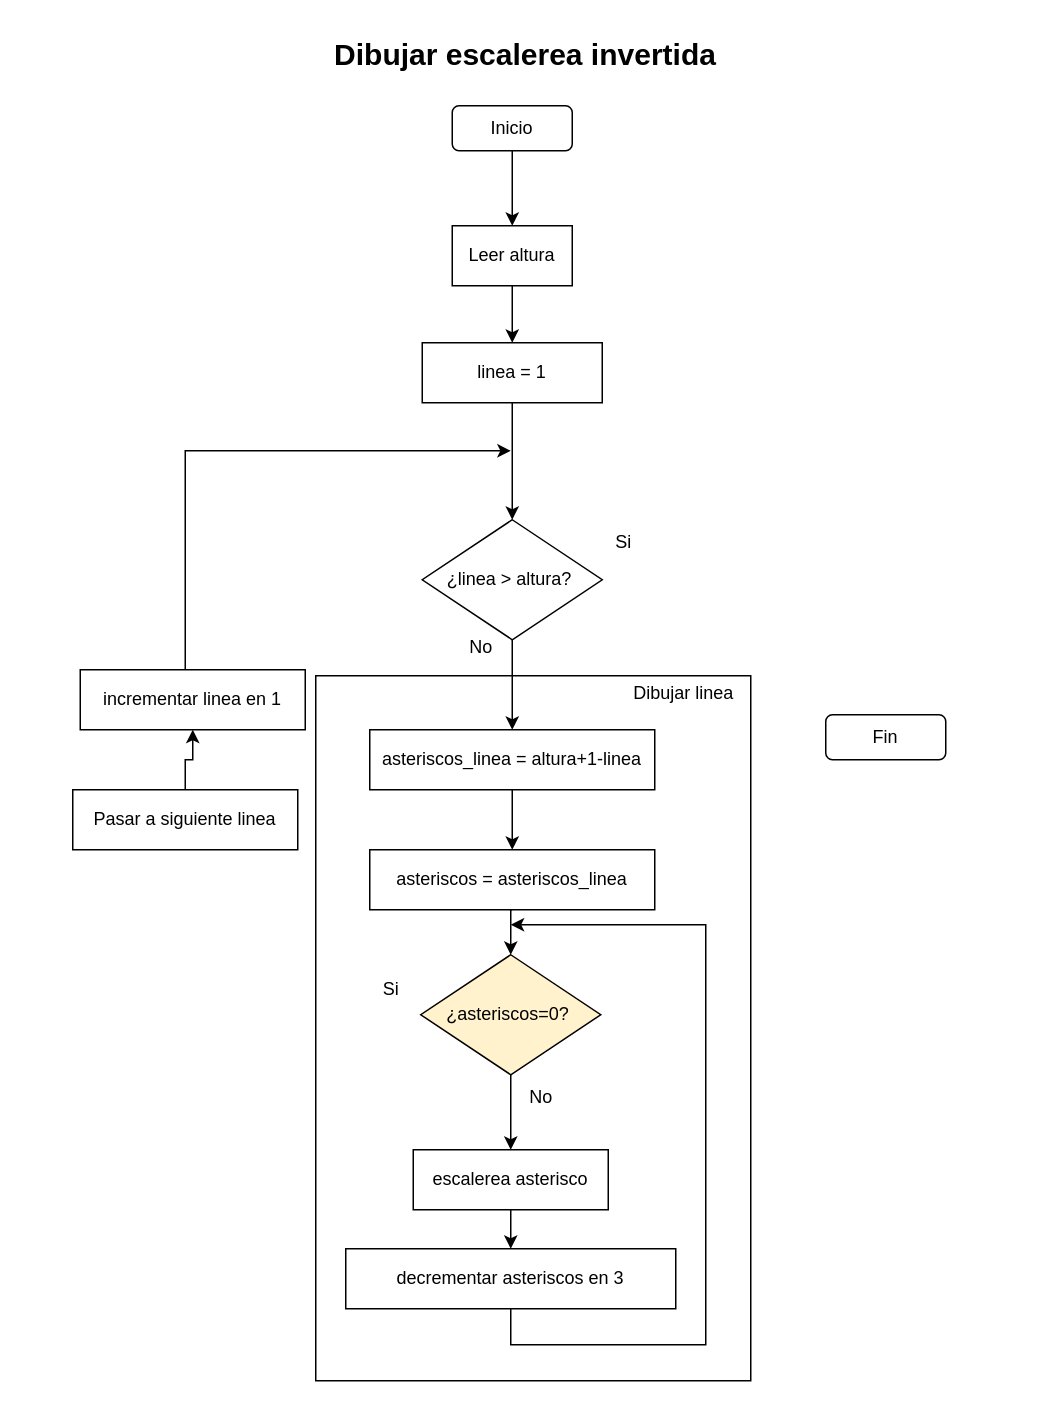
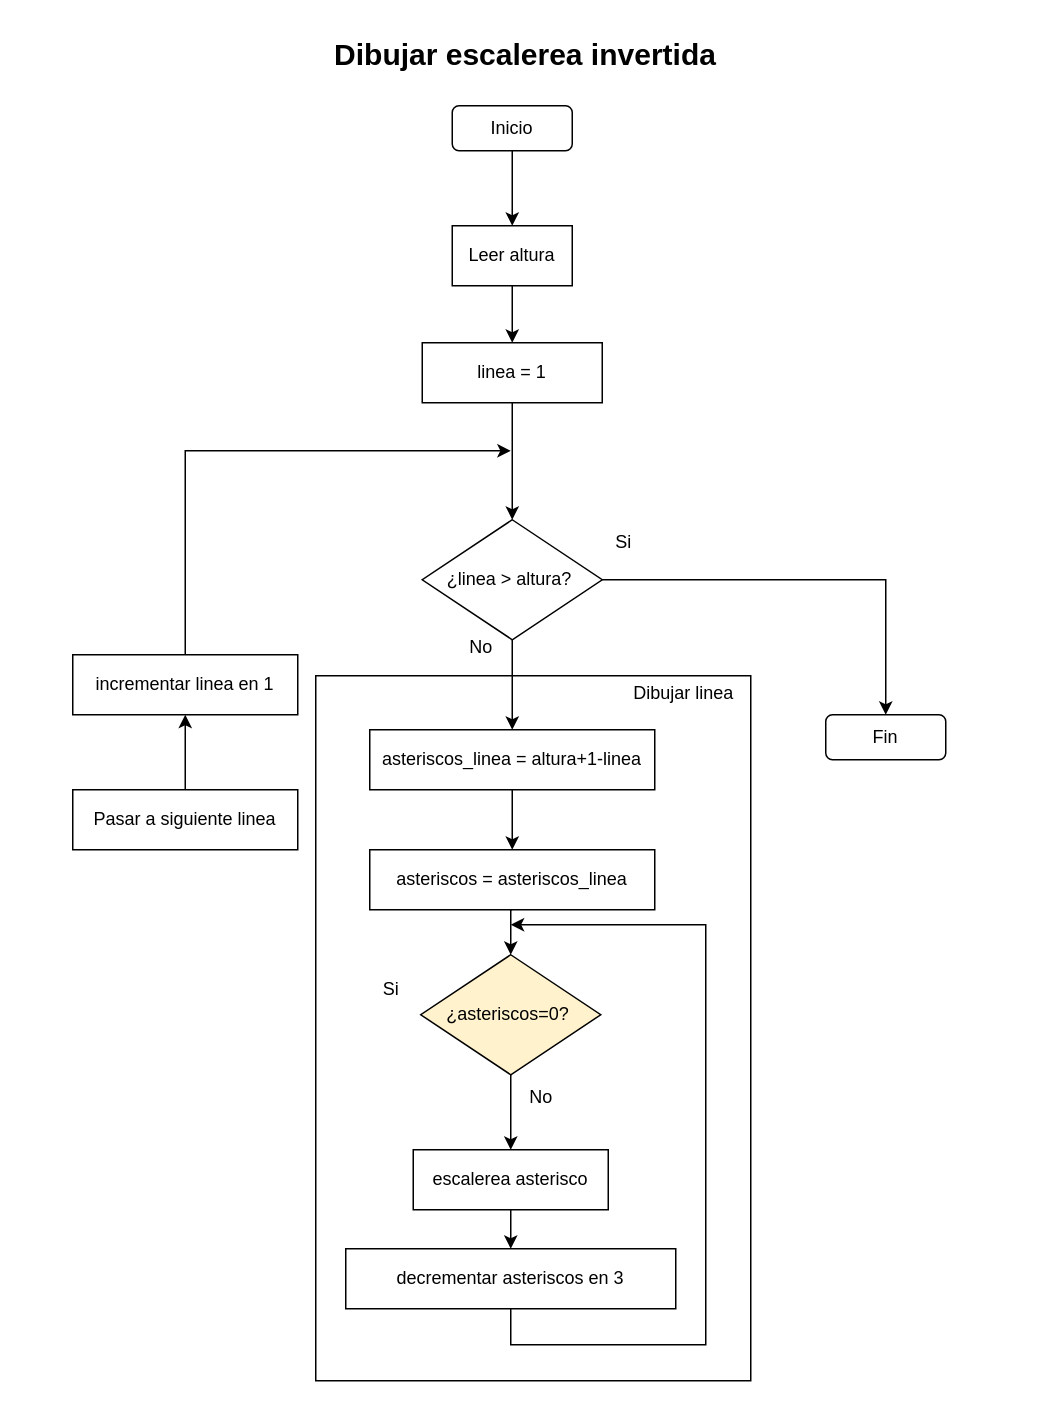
edge "¿linea > altura?" -> "Fin": added
node "incrementar linea en 1": moved (193, 700) -> (185, 685)
